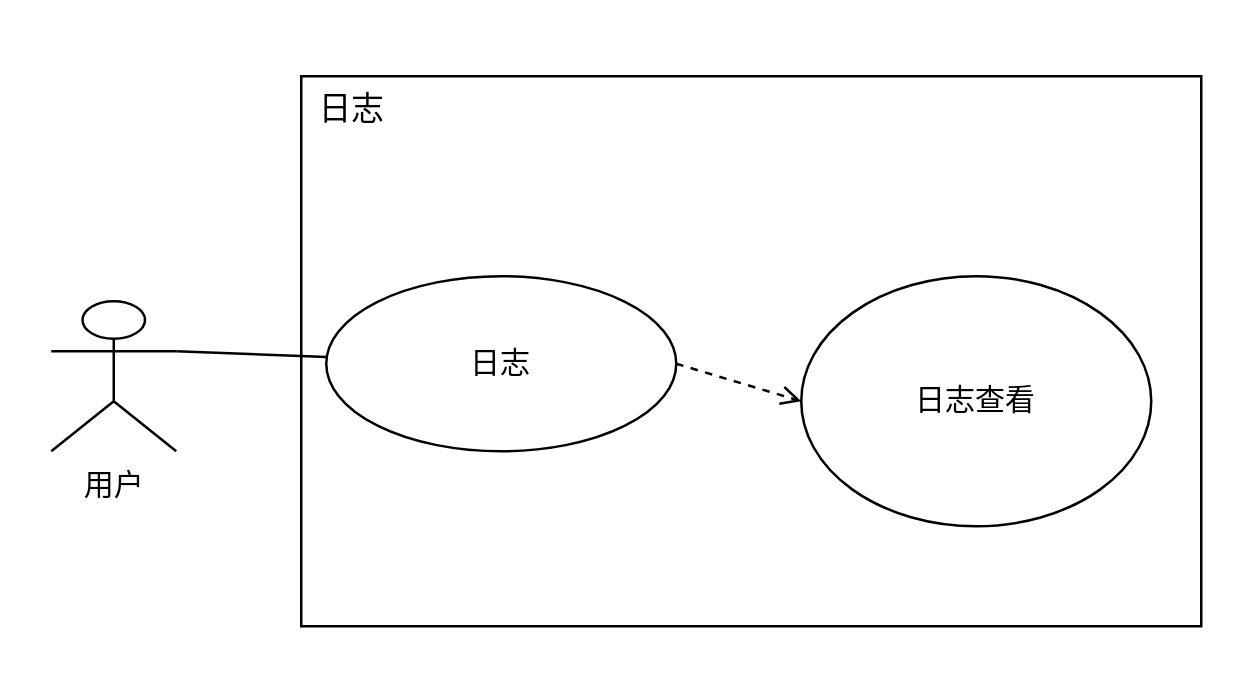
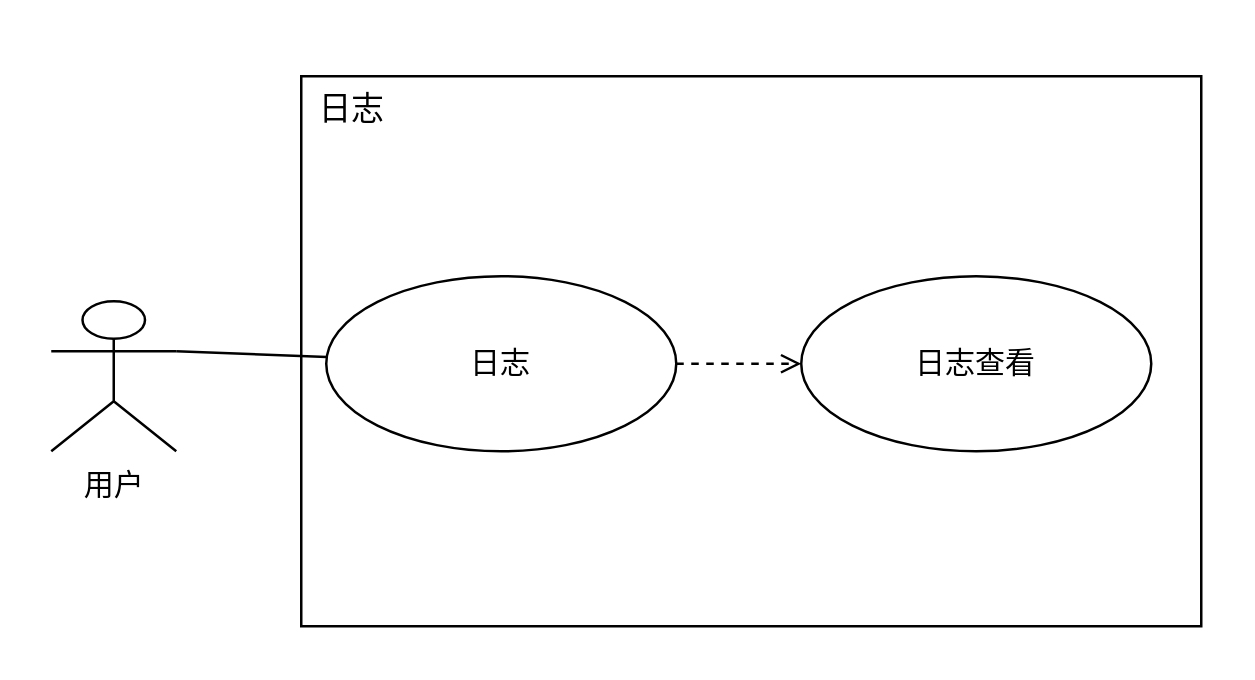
node "日志查看": size 350x250 -> 350x175
